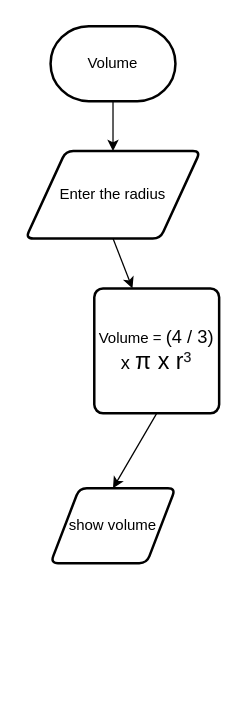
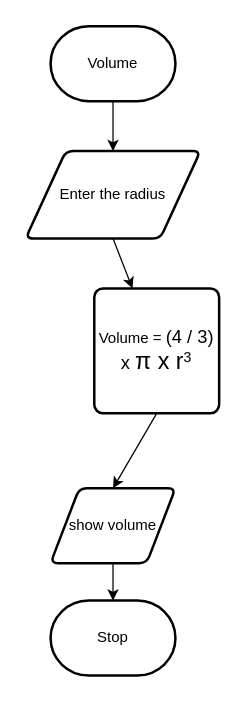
edge "show volume" -> "Stop": added
node "Stop": added
